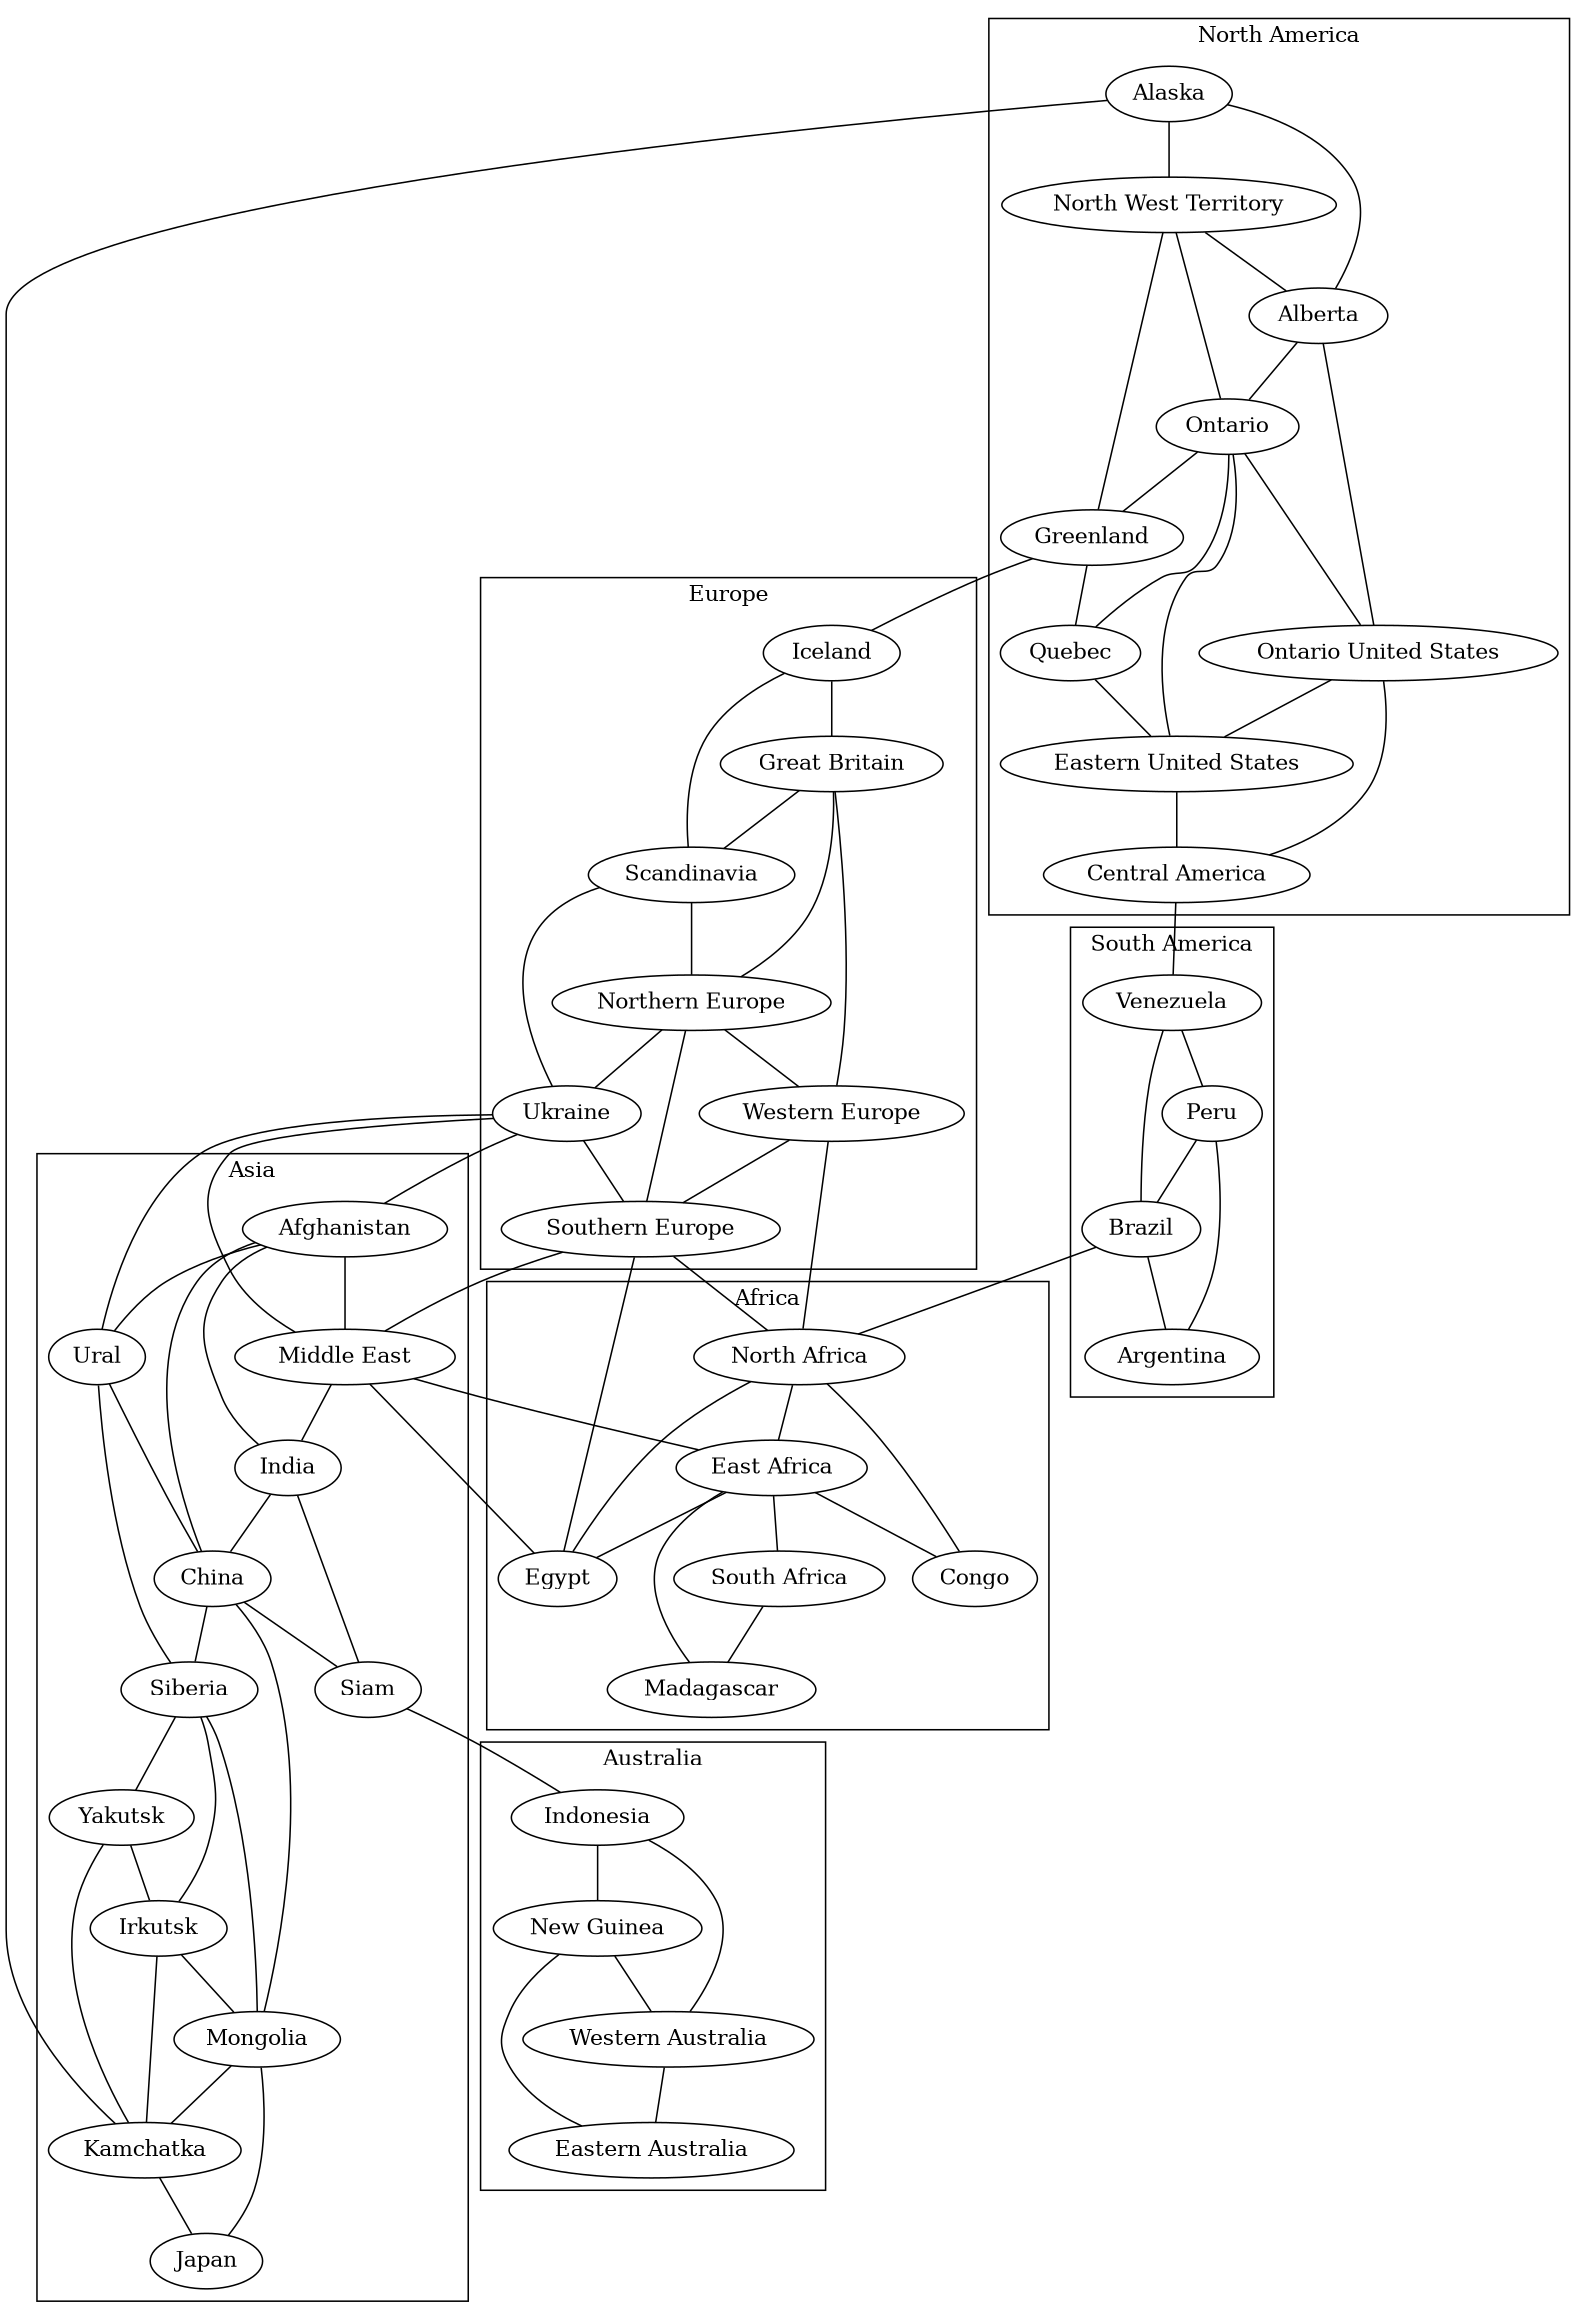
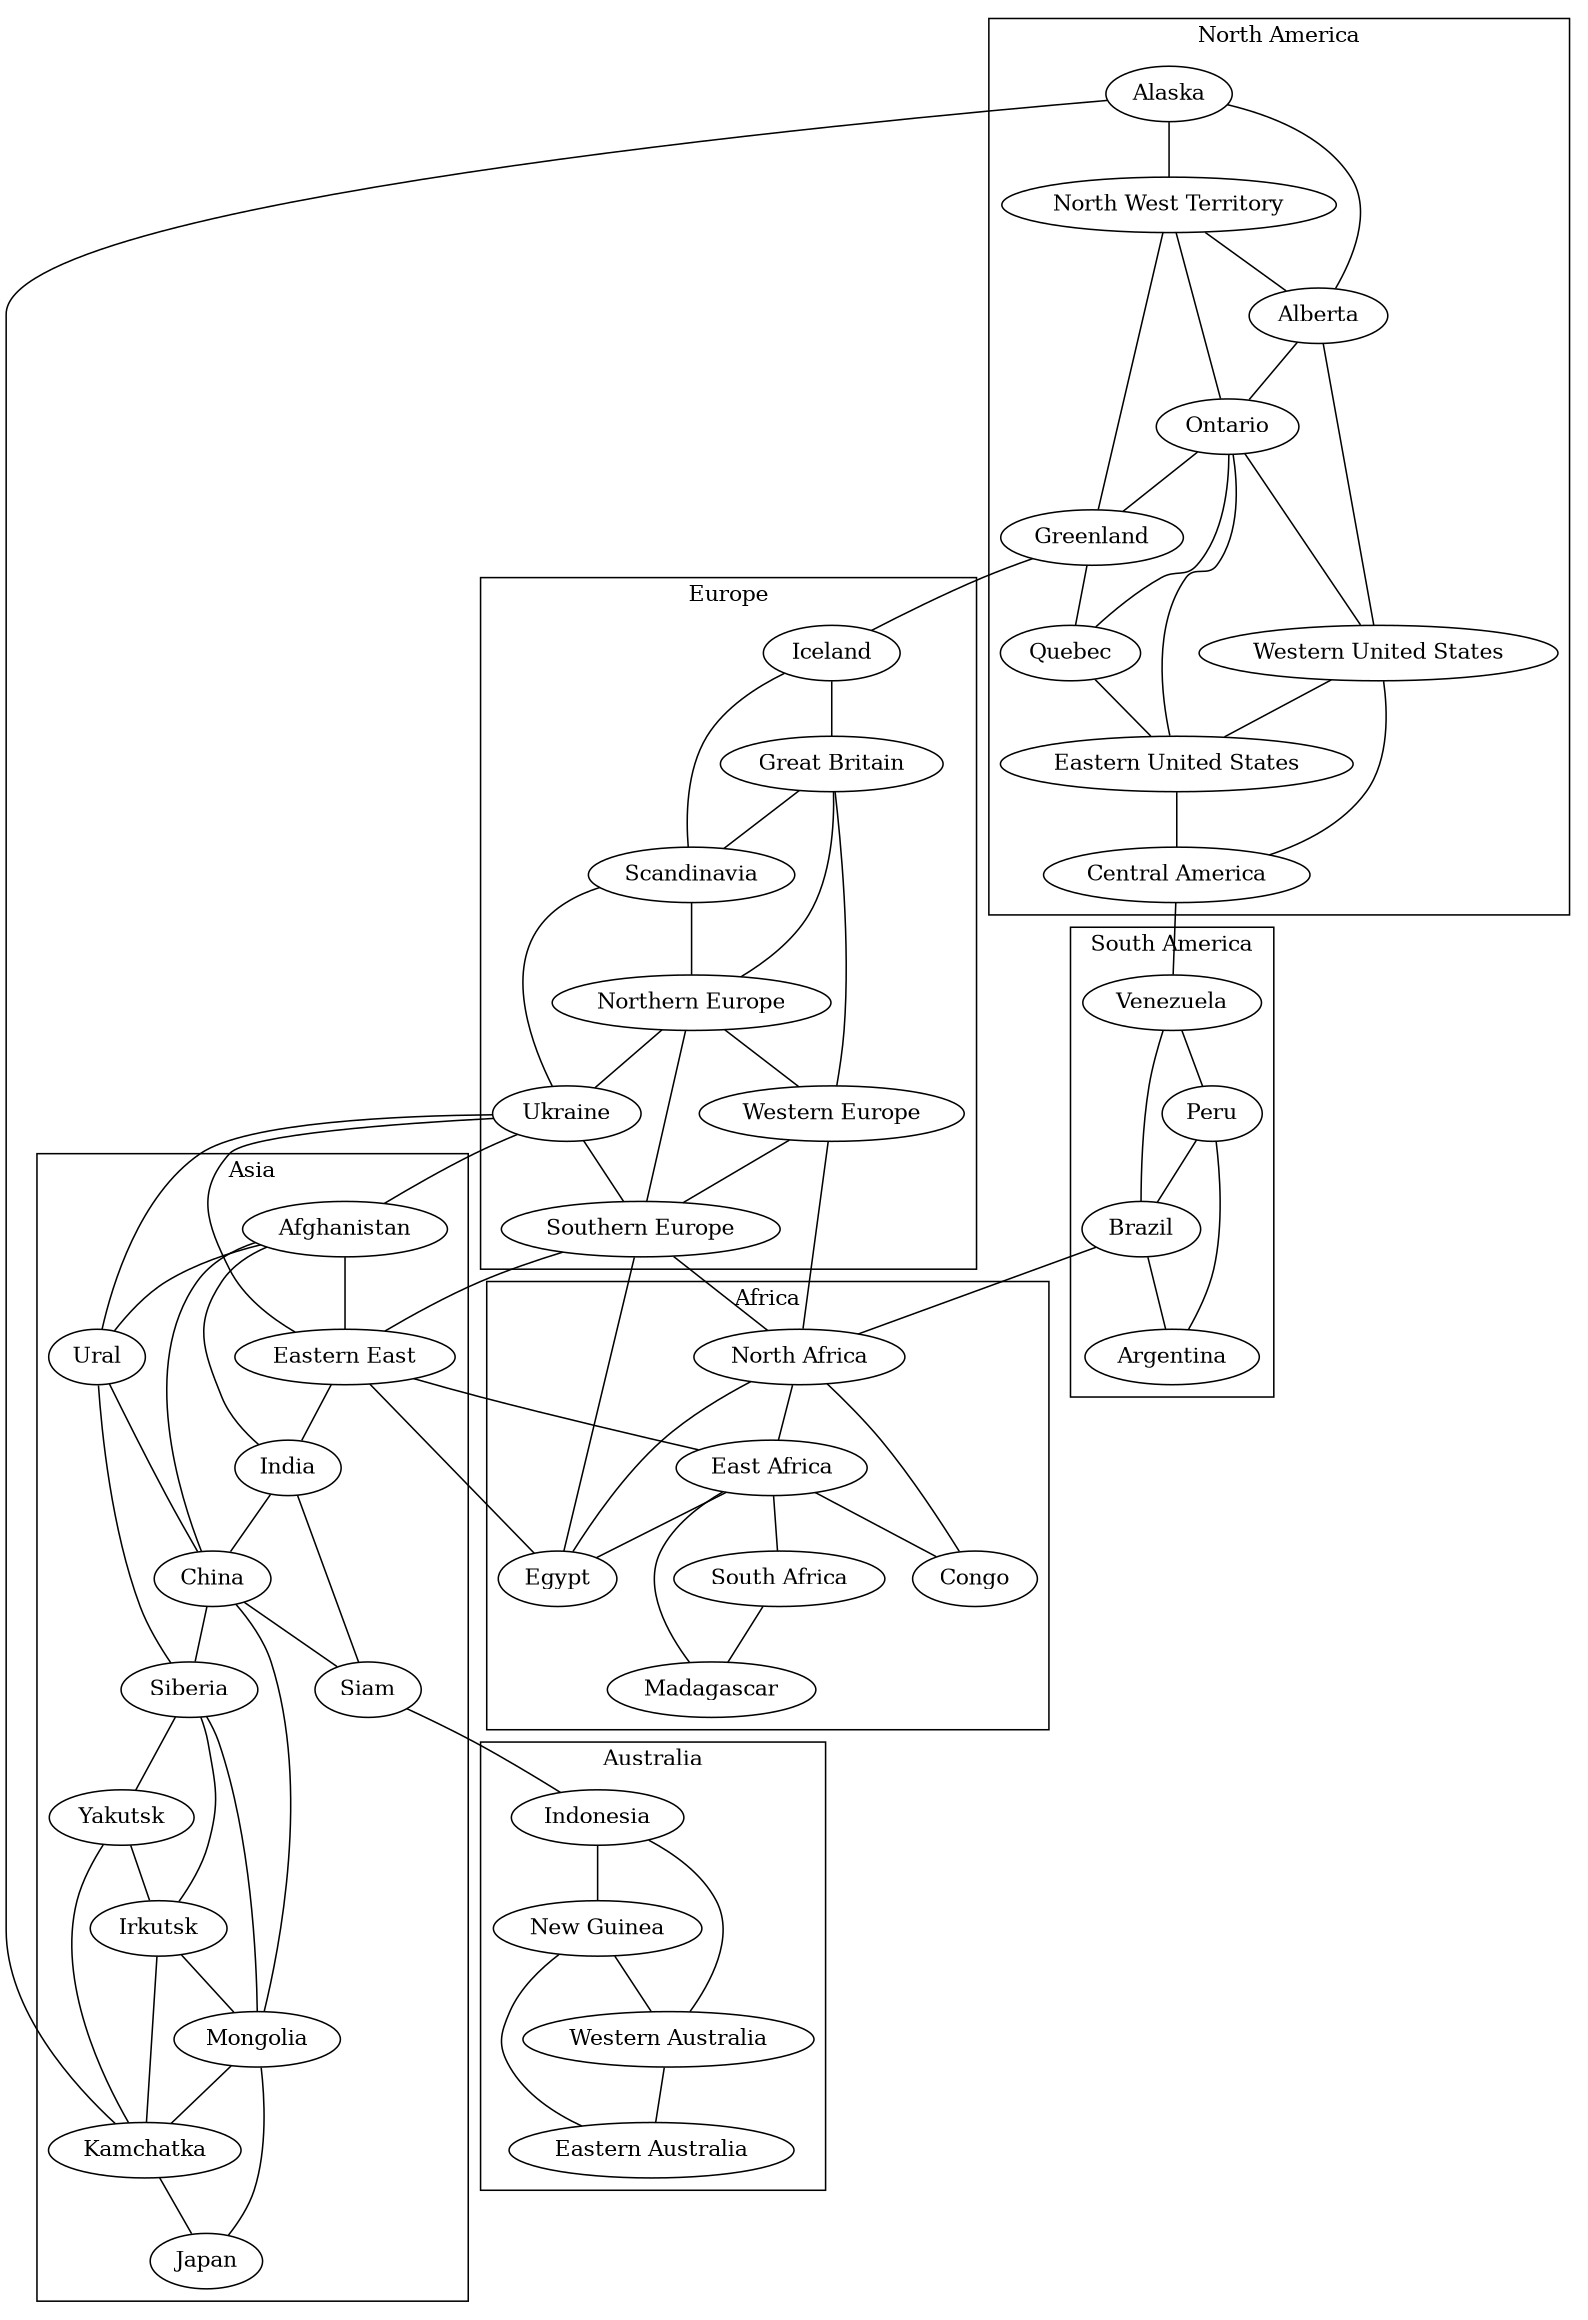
node "Ontario United States": label "Ontario United States" -> "Western United States"
node "Middle East": label "Middle East" -> "Eastern East"
